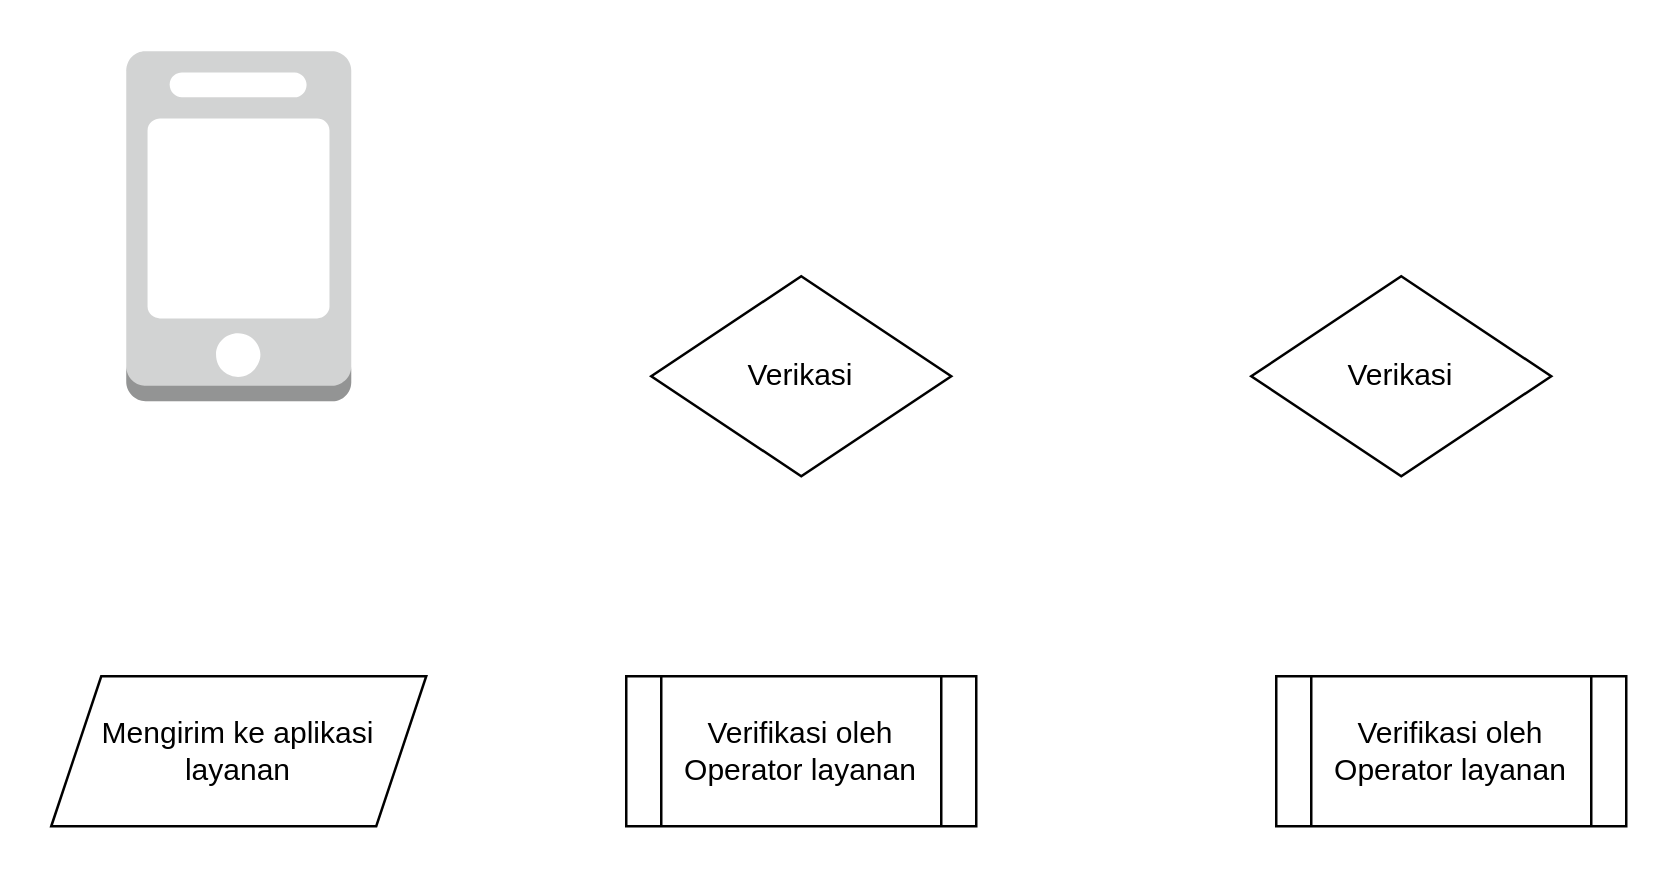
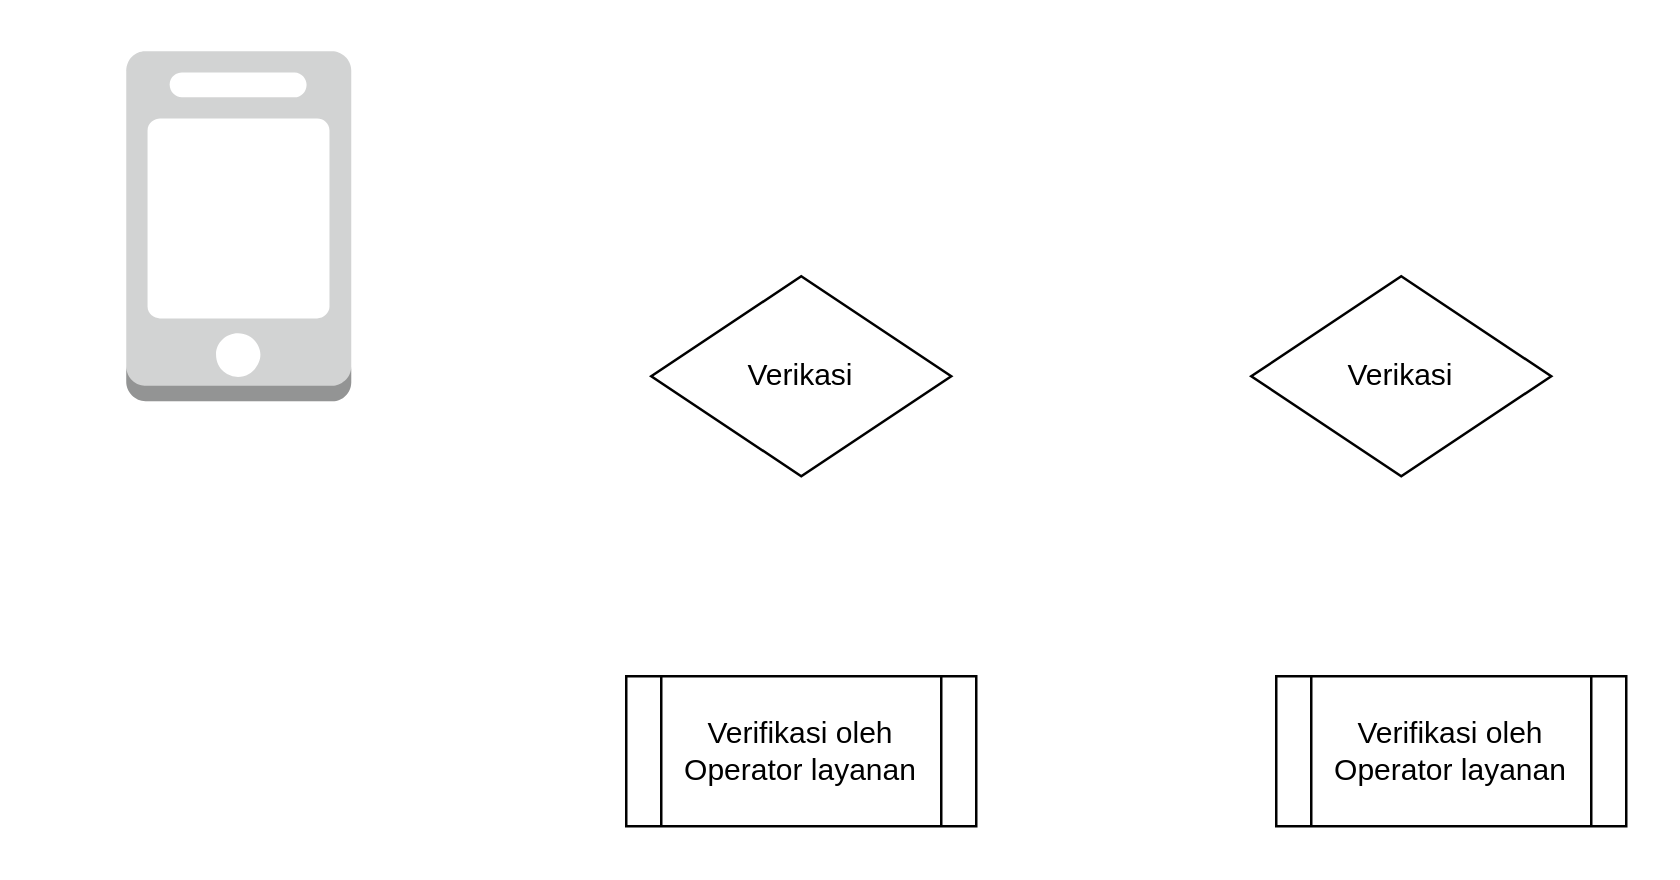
node "Mengirim ke aplikasi layanan": removed
